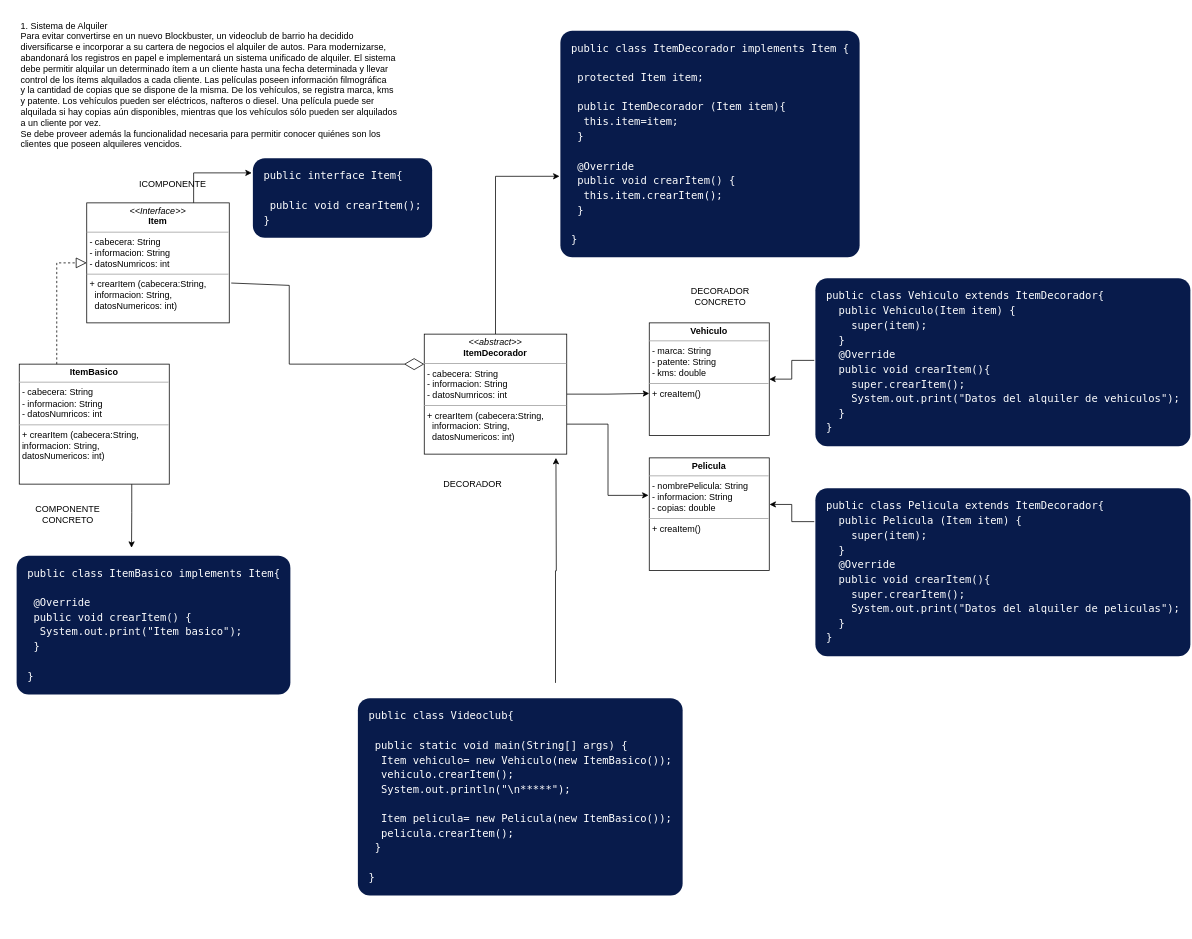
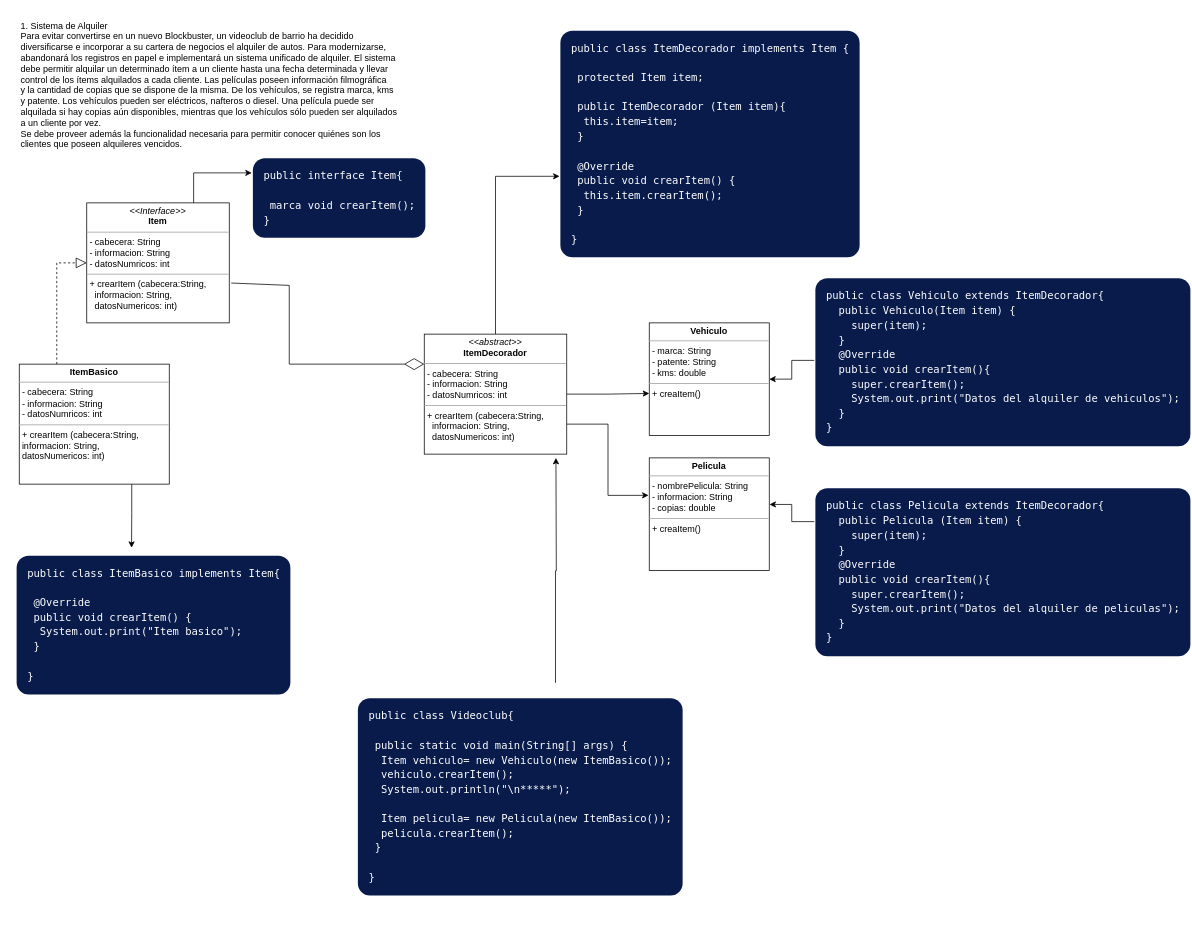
node "public interface Item{ public void crearItem(); }": label "public interface Item{ public void crearItem(); }" -> "public interface Item{ marca void crearItem(); }"
node "ICOMPONENTE": removed
node "DECORADOR CONCRETO": removed
node "DECORADOR": removed
node "COMPONENTE CONCRETO": removed
